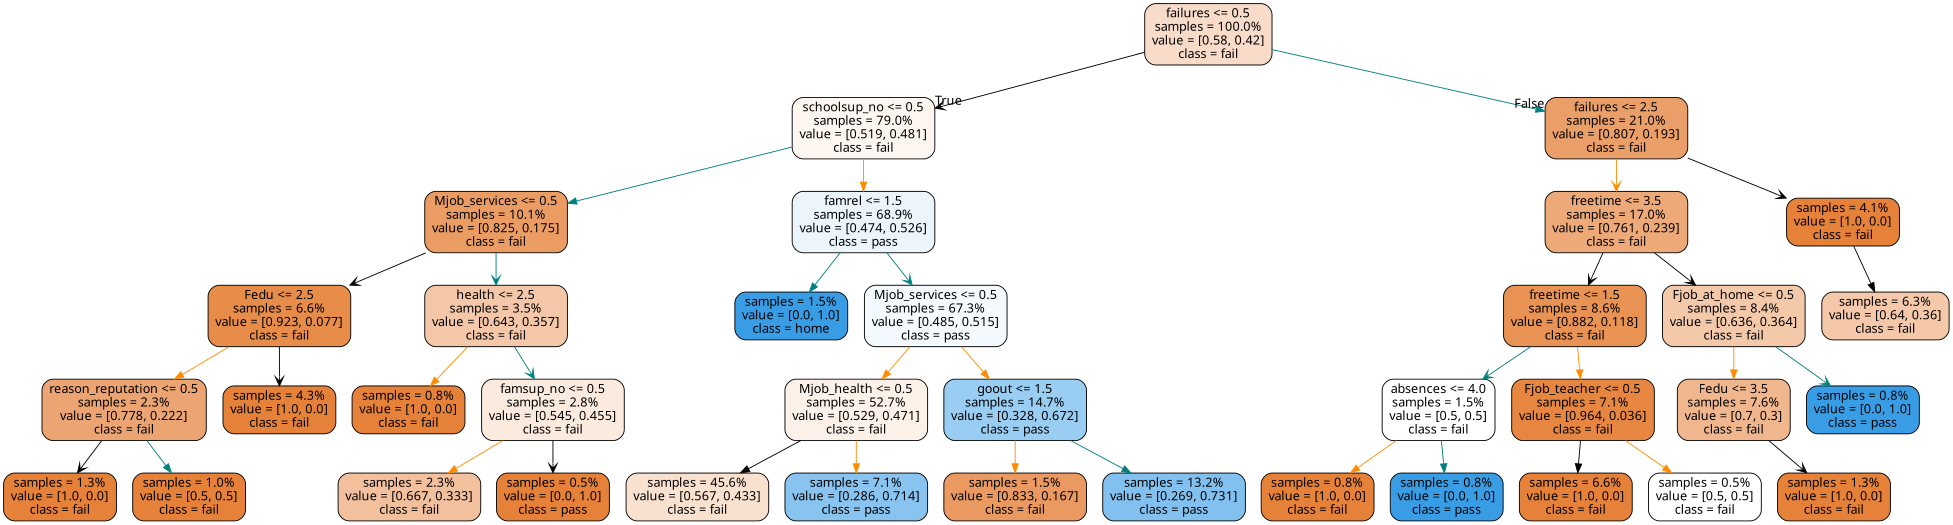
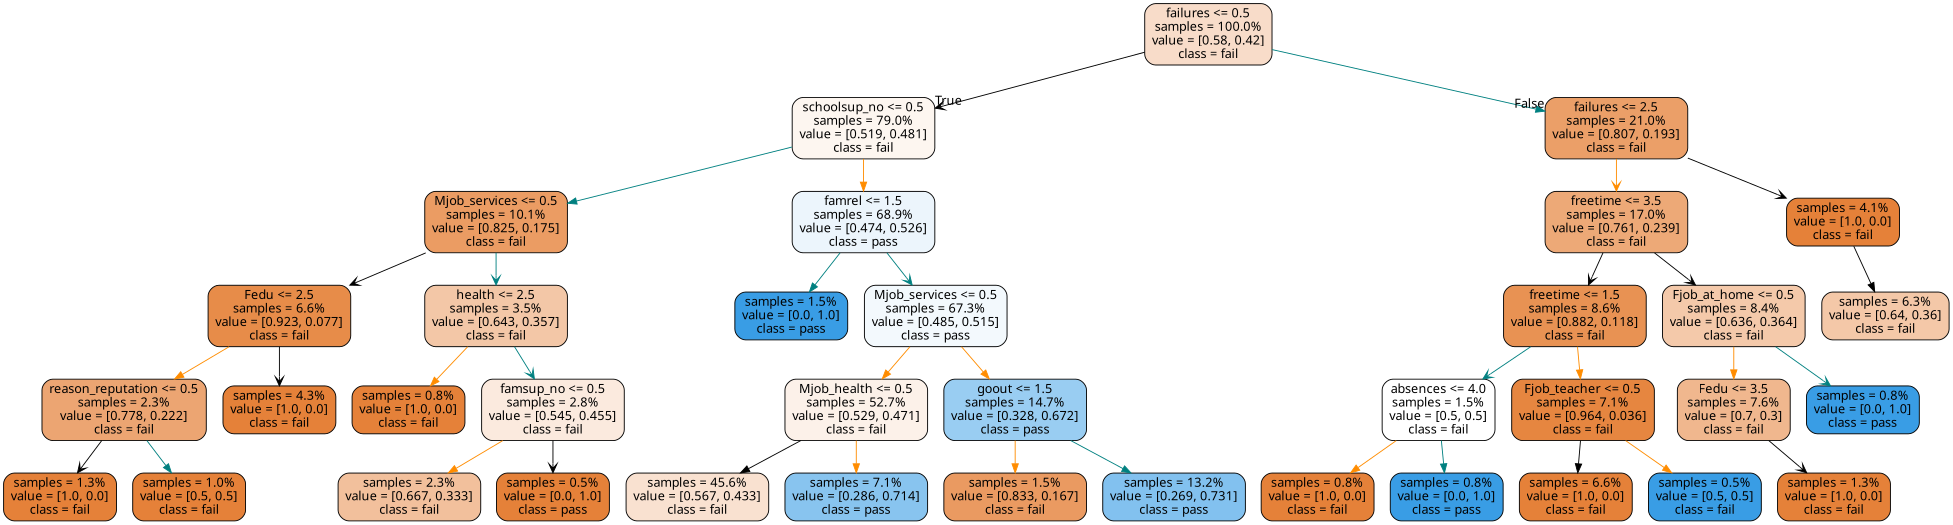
node "samples = 1.5% value = [0.0, 1.0] class = home": label "samples = 1.5% value = [0.0, 1.0] class = home" -> "samples = 1.5% value = [0.0, 1.0] class = pass"
node "samples = 0.5% value = [0.5, 0.5] class = fail": fillcolor #ffffff -> #399de5
